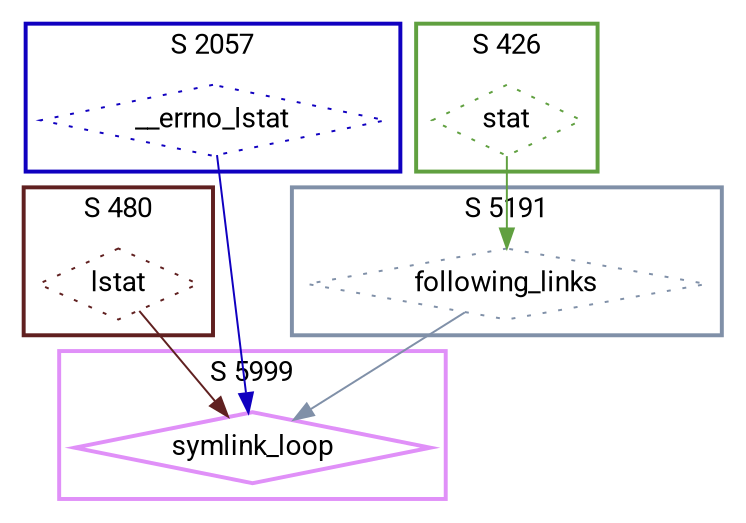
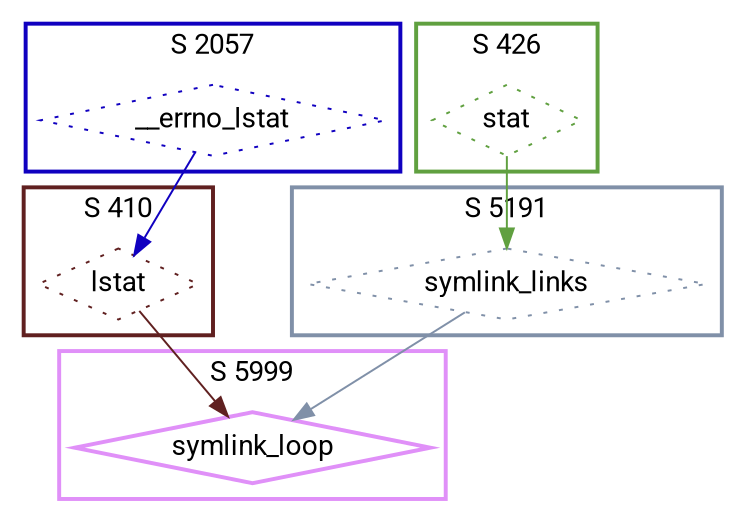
cluster "S 480": label "S 480" -> "S 410"
edge "__errno_lstat" -> "symlink_loop": now "__errno_lstat" -> "lstat"
node "following_links": label "following_links" -> "symlink_links"
